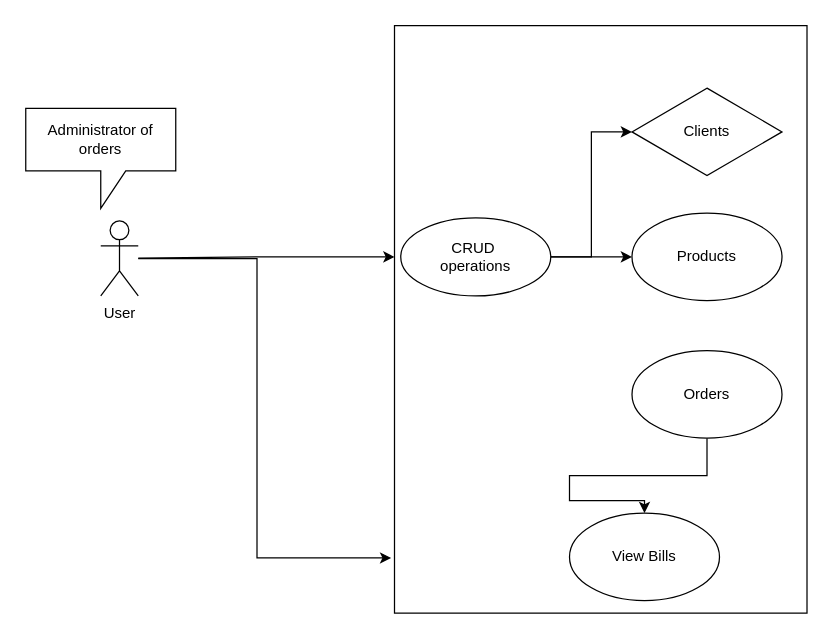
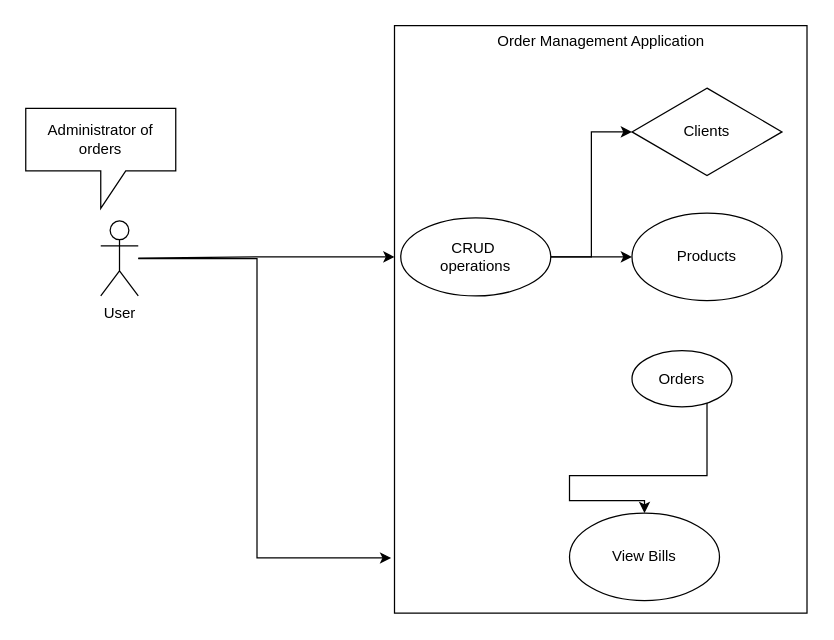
node "Order Management Application": added
node "Orders": size 150x88 -> 100x56
